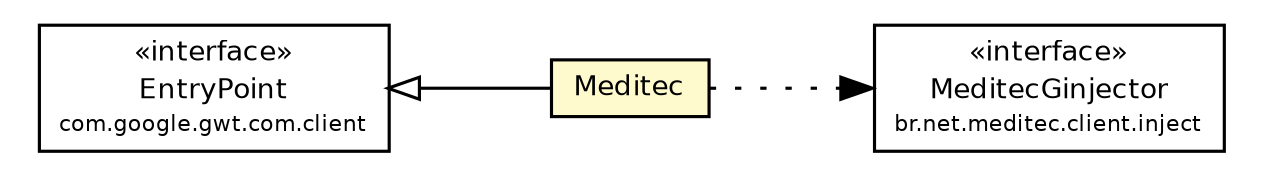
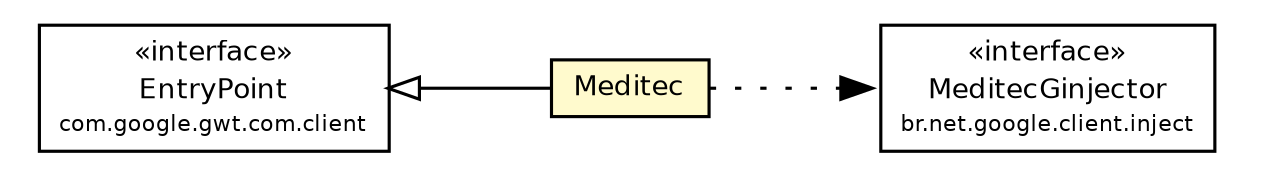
node "MeditecGinjector": text "br.net.meditec.client.inject" -> "br.net.google.client.inject"
